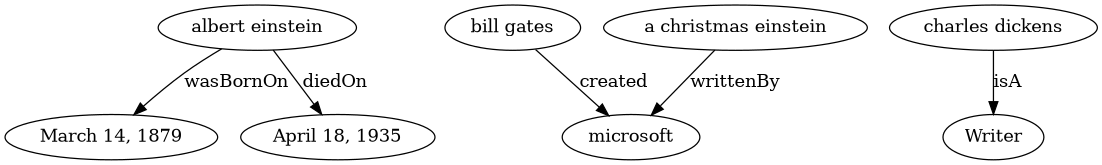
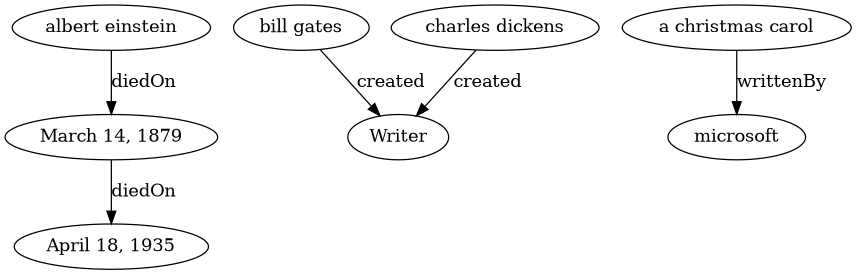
node "a christmas einstein": label "a christmas einstein" -> "a christmas carol"
edge "albert einstein" -> "April 18, 1935": now "March 14, 1879" -> "April 18, 1935"
edge "bill gates" -> "microsoft": now "bill gates" -> "Writer"
edge "albert einstein" -> "March 14, 1879": label "wasBornOn" -> "diedOn"
edge "charles dickens" -> "Writer": label "isA" -> "created"
